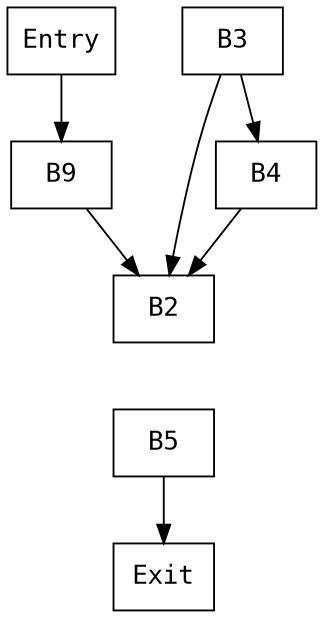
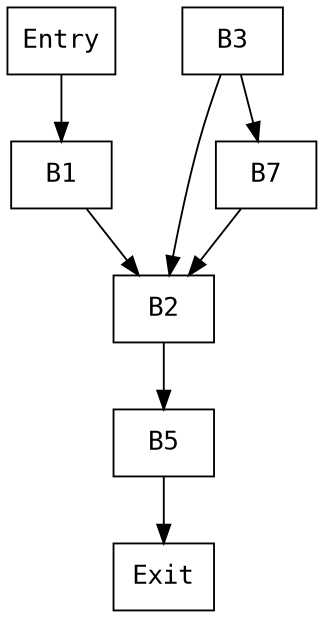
node "B9": label "B9" -> "B1"
node "B4": label "B4" -> "B7"
edge "B2" -> "B5": added
